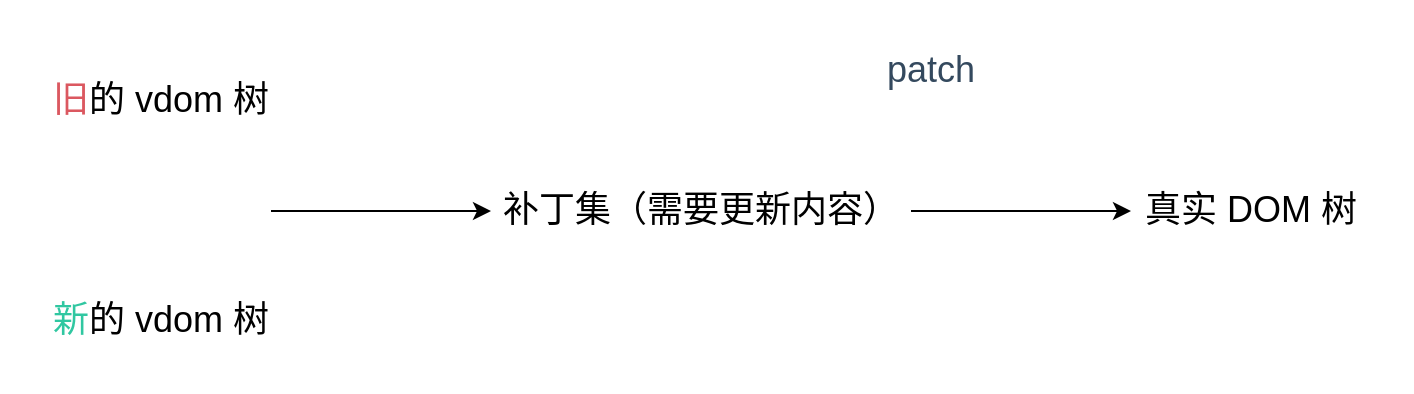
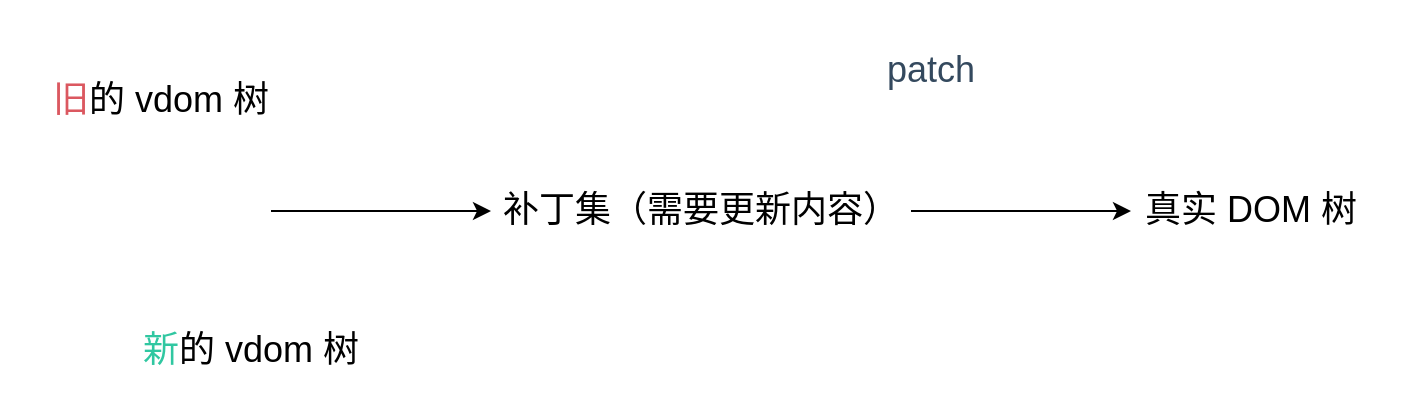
node "新的 vdom 树": moved (161, 321) -> (251, 351)
